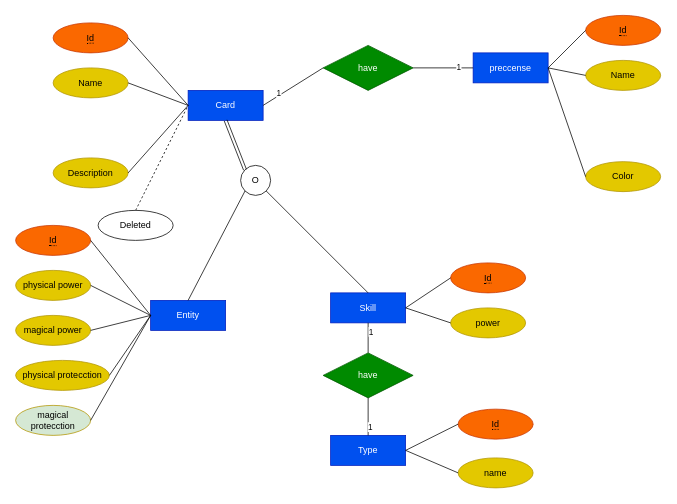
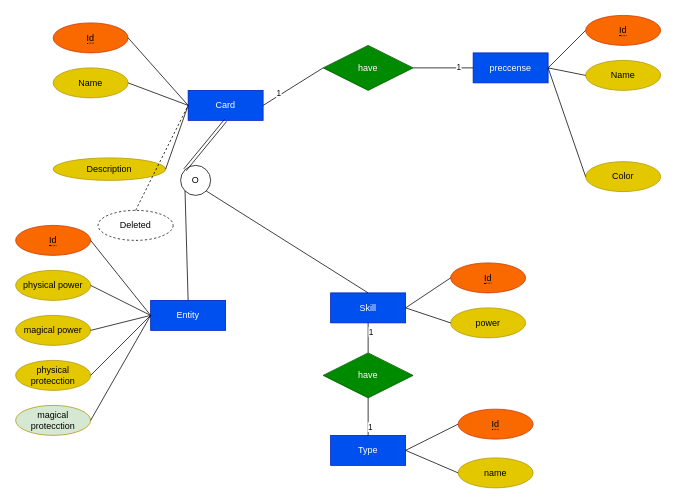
node "Description": size 75x30 -> 113x23
node "O": moved (255, 180) -> (195, 180)
node "Deleted": style solid -> dashed
node "physical protecction": size 94x30 -> 75x30
